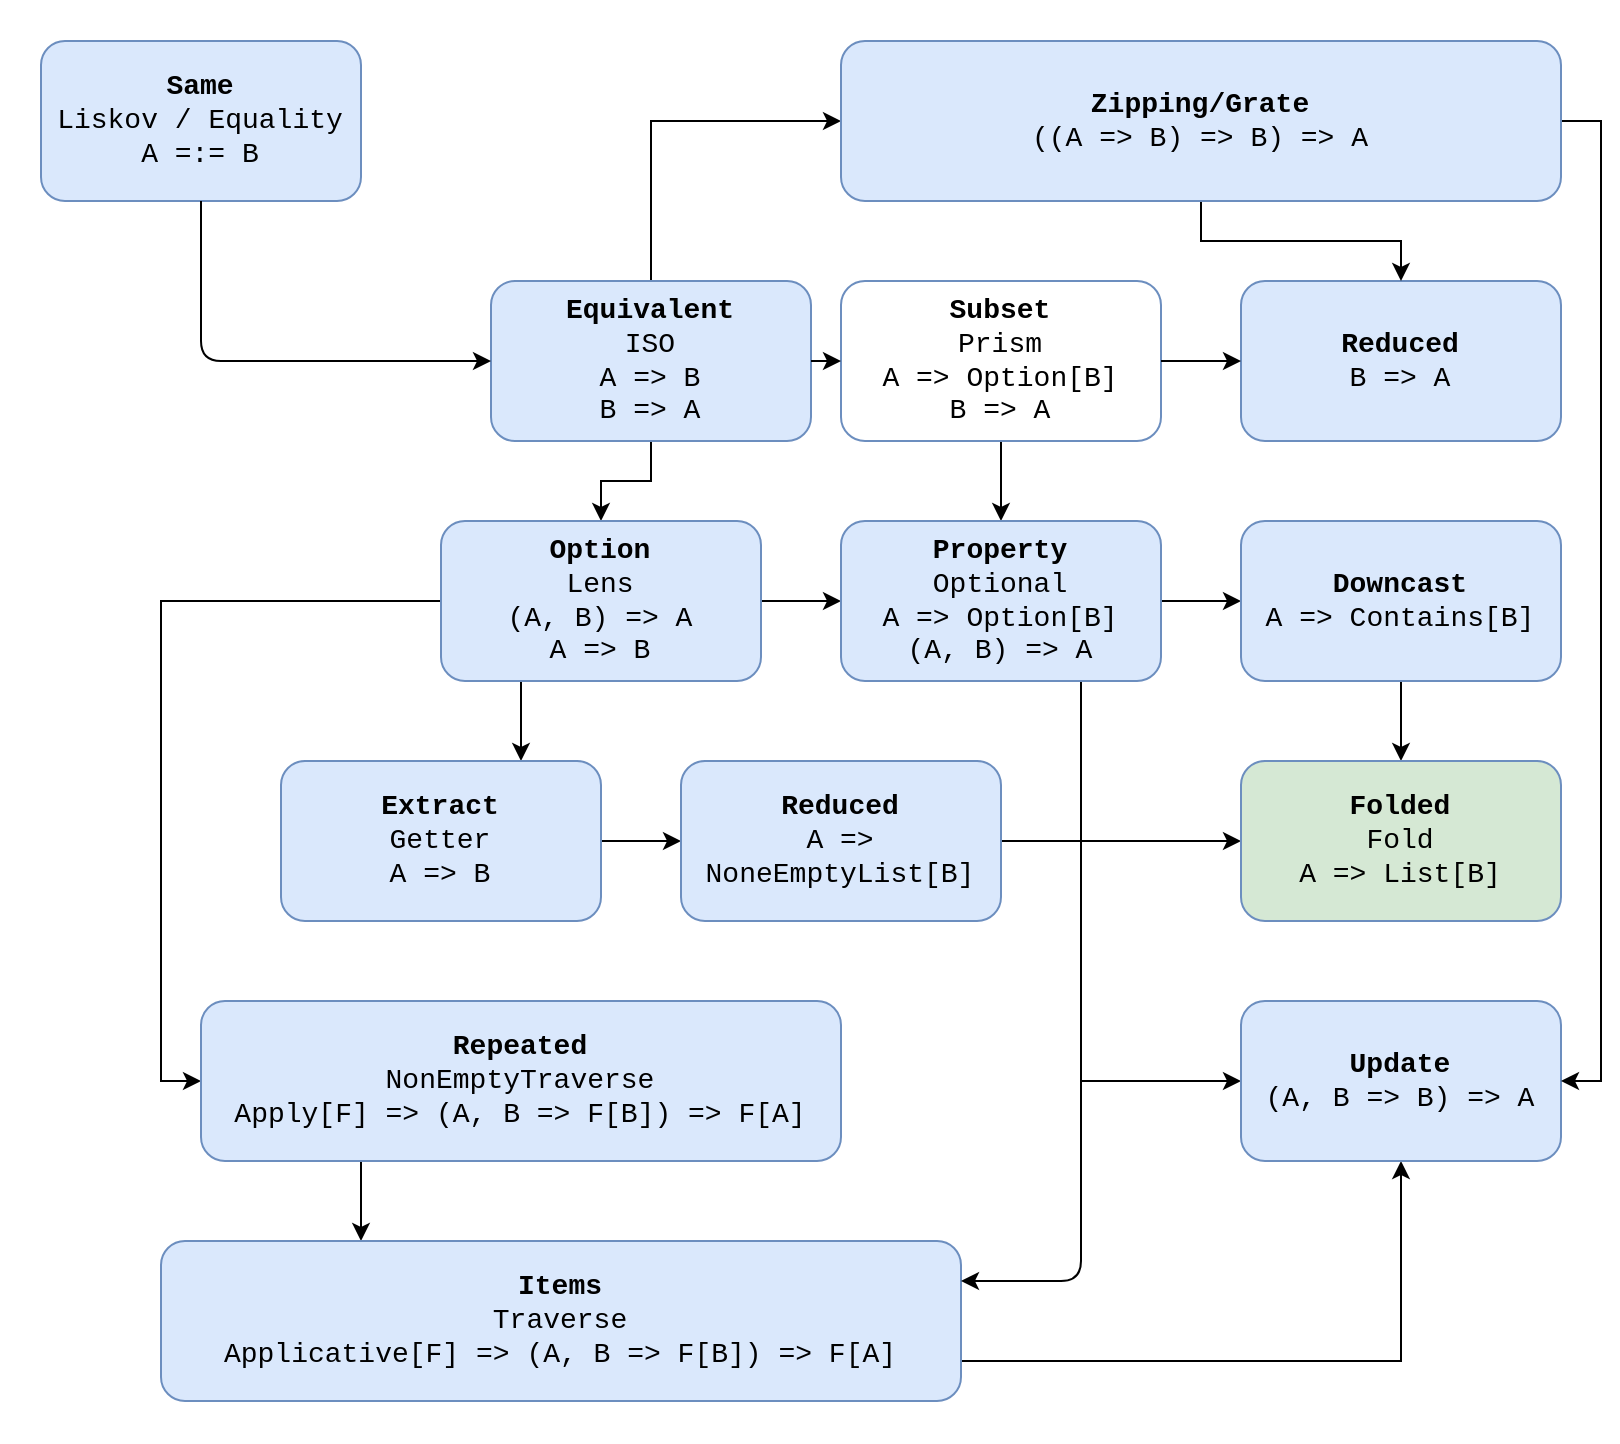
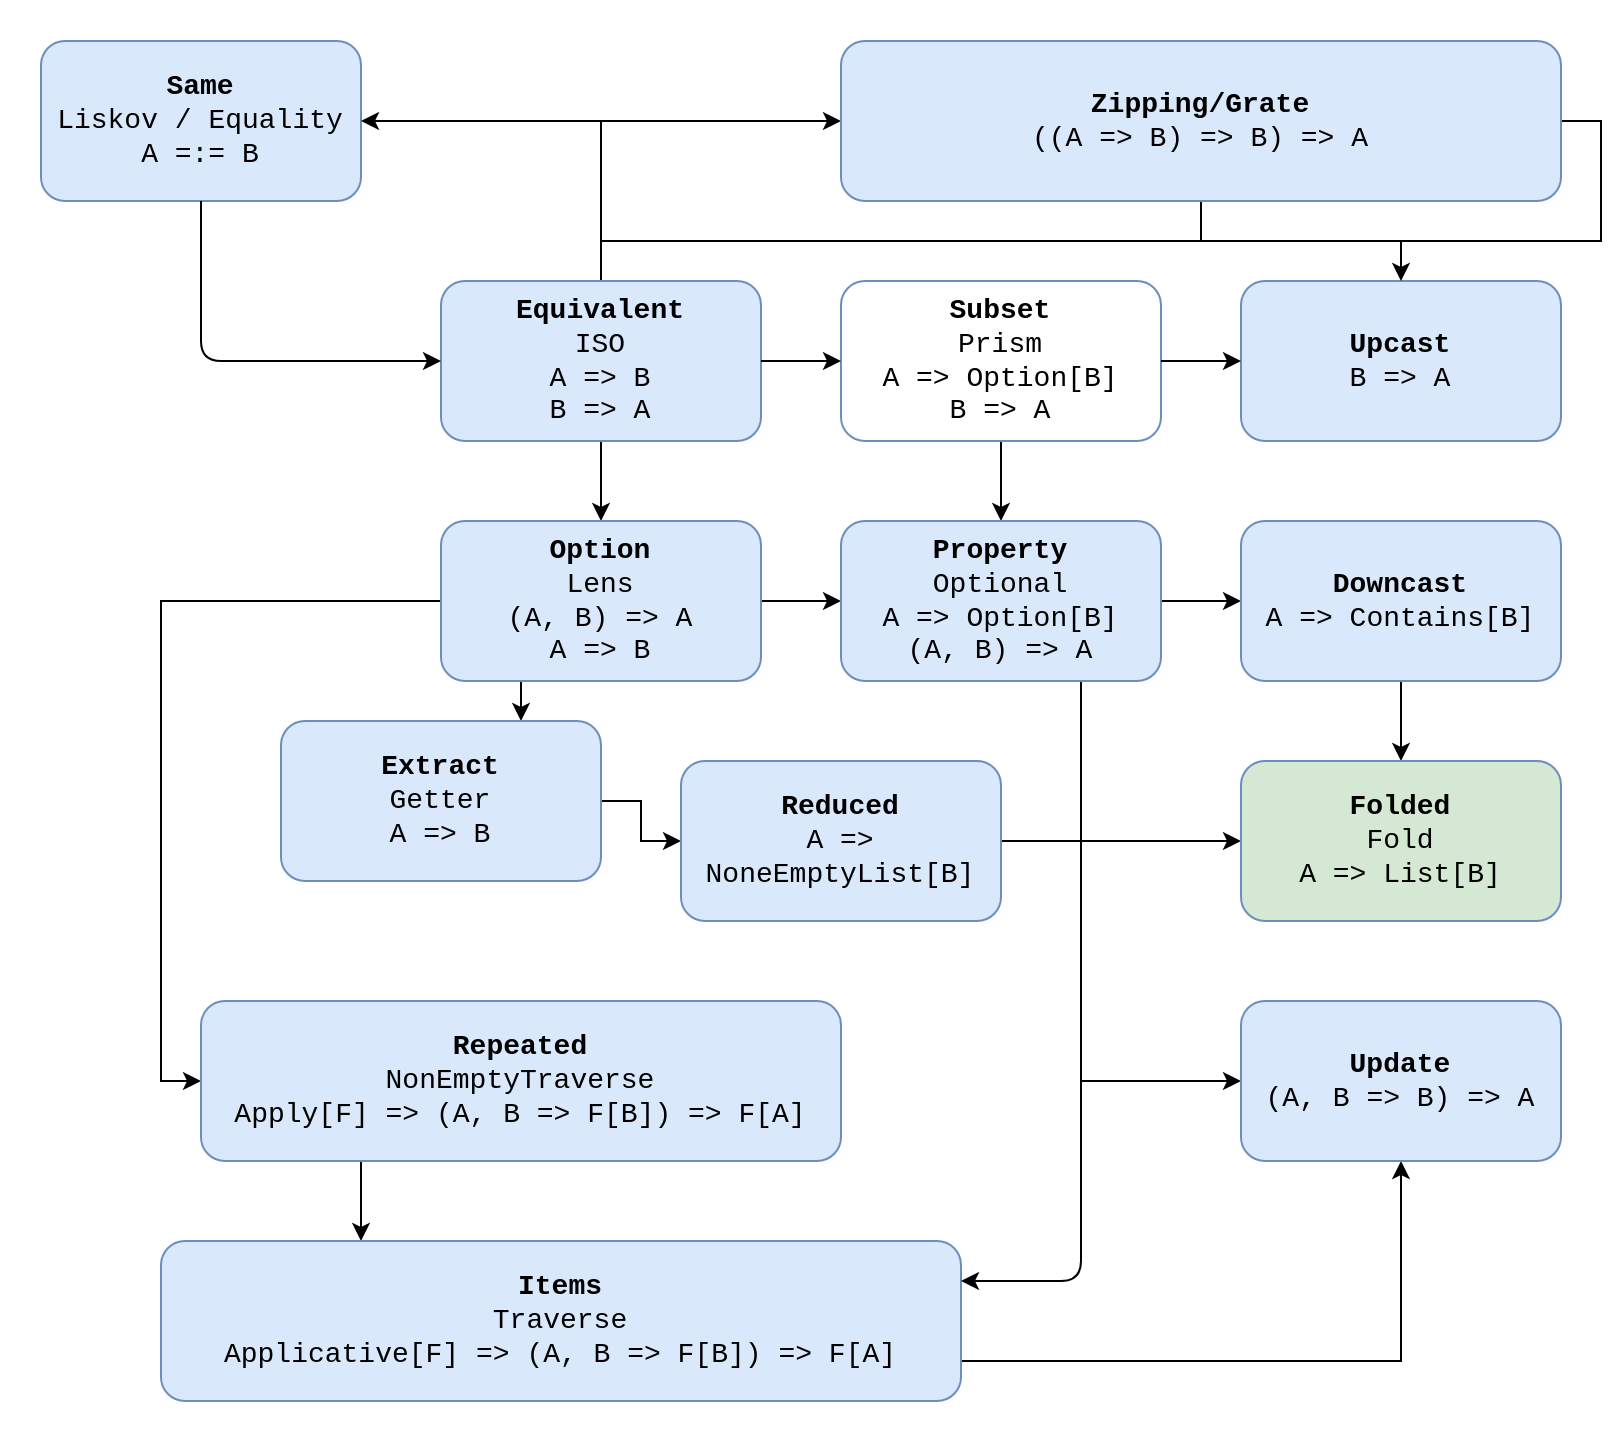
node "EquivalentISOA => BB => A": moved (651, 361) -> (601, 361)
node "Reduced B => A": label "Reduced B => A" -> "Upcast B => A"
edge "Zipping/Grate ((A => B) => B) => A" -> "Update (A, B => B) => A": now "Zipping/Grate ((A => B) => B) => A" -> "SameLiskov / EqualityA =:= B"
node "Extract Getter A => B": moved (441, 841) -> (441, 801)
